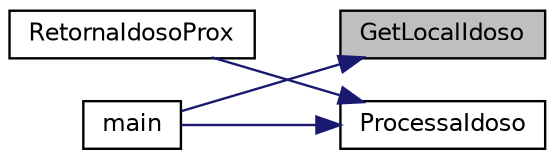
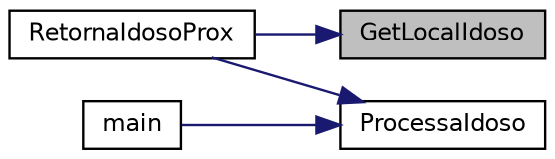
edge "main" -> "GetLocalIdoso": now "RetornaIdosoProx" -> "GetLocalIdoso"
